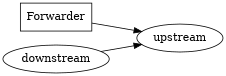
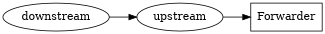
edge "Forwarder" -> "upstream": reversed
